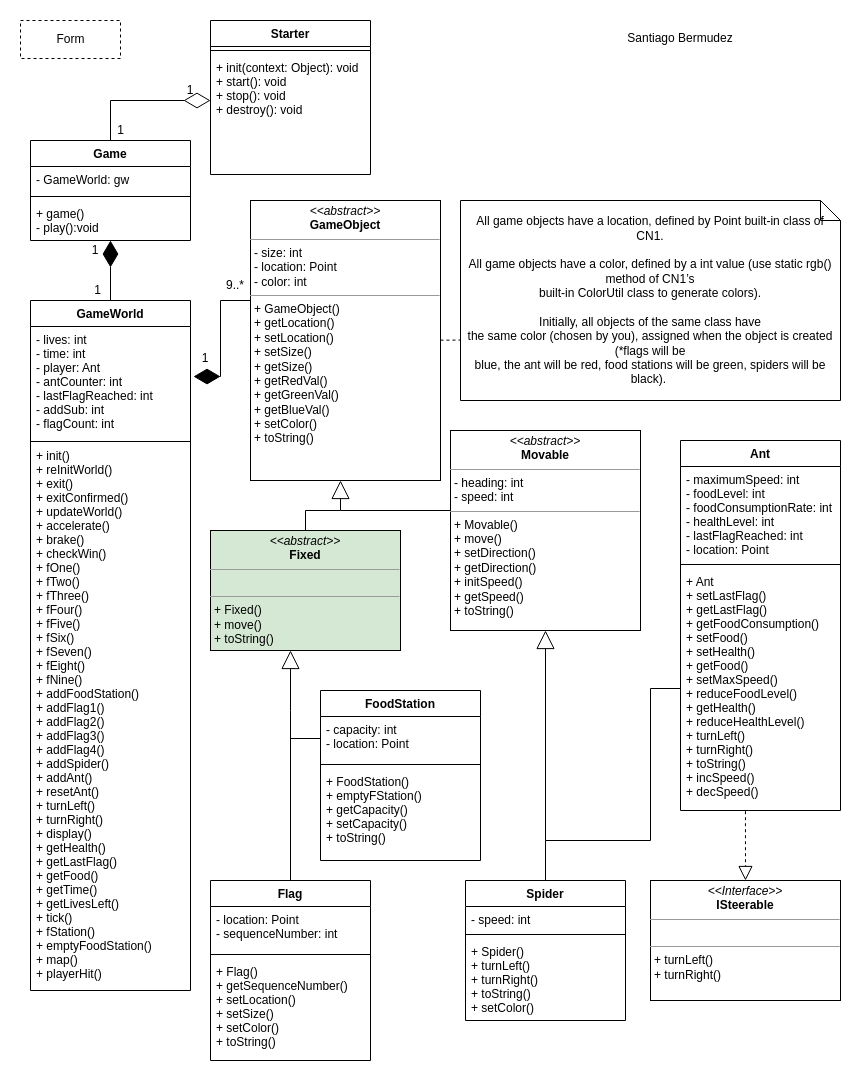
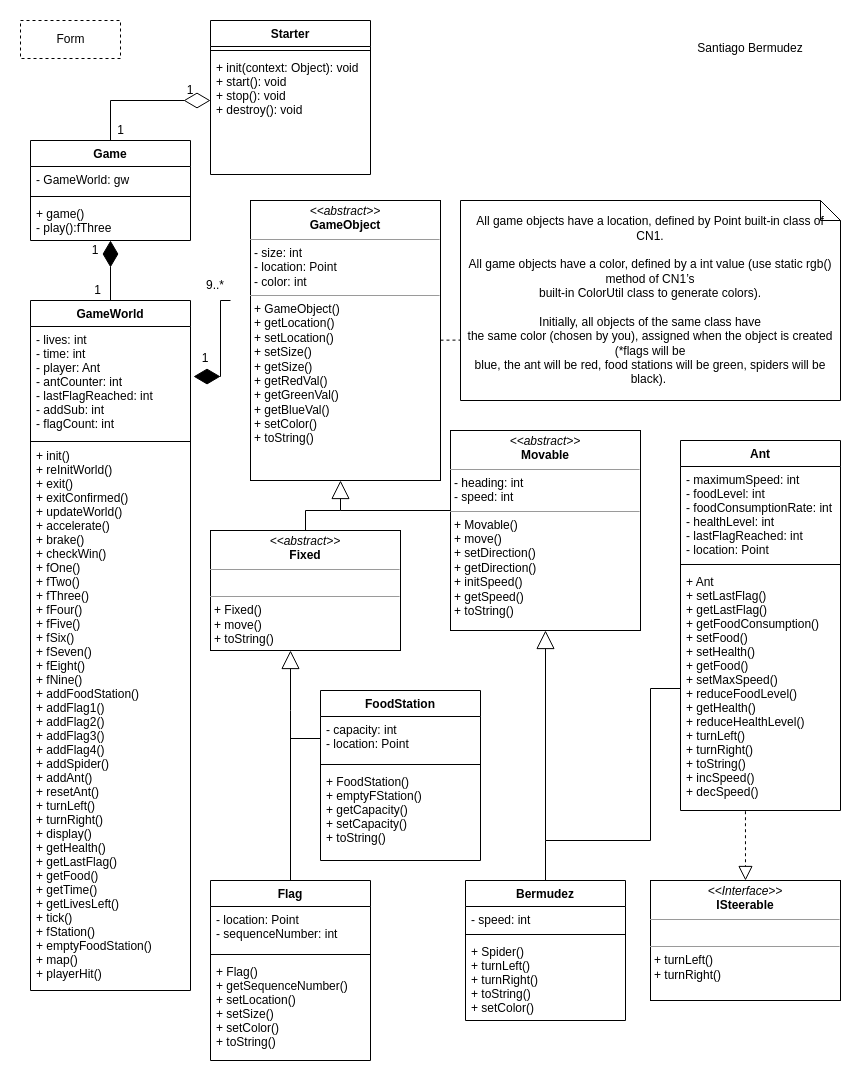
node "Santiago Bermudez": moved (681, 39) -> (751, 49)
node "+ game() - play():void": label "+ game() - play():void" -> "+ game() - play():fThree"
node "9..*": moved (236, 286) -> (216, 286)
node "<<abstract>> Fixed + Fixed() + move() + toString()": fillcolor #d5e8d4 -> #ffffff
node "Spider": label "Spider" -> "Bermudez"
